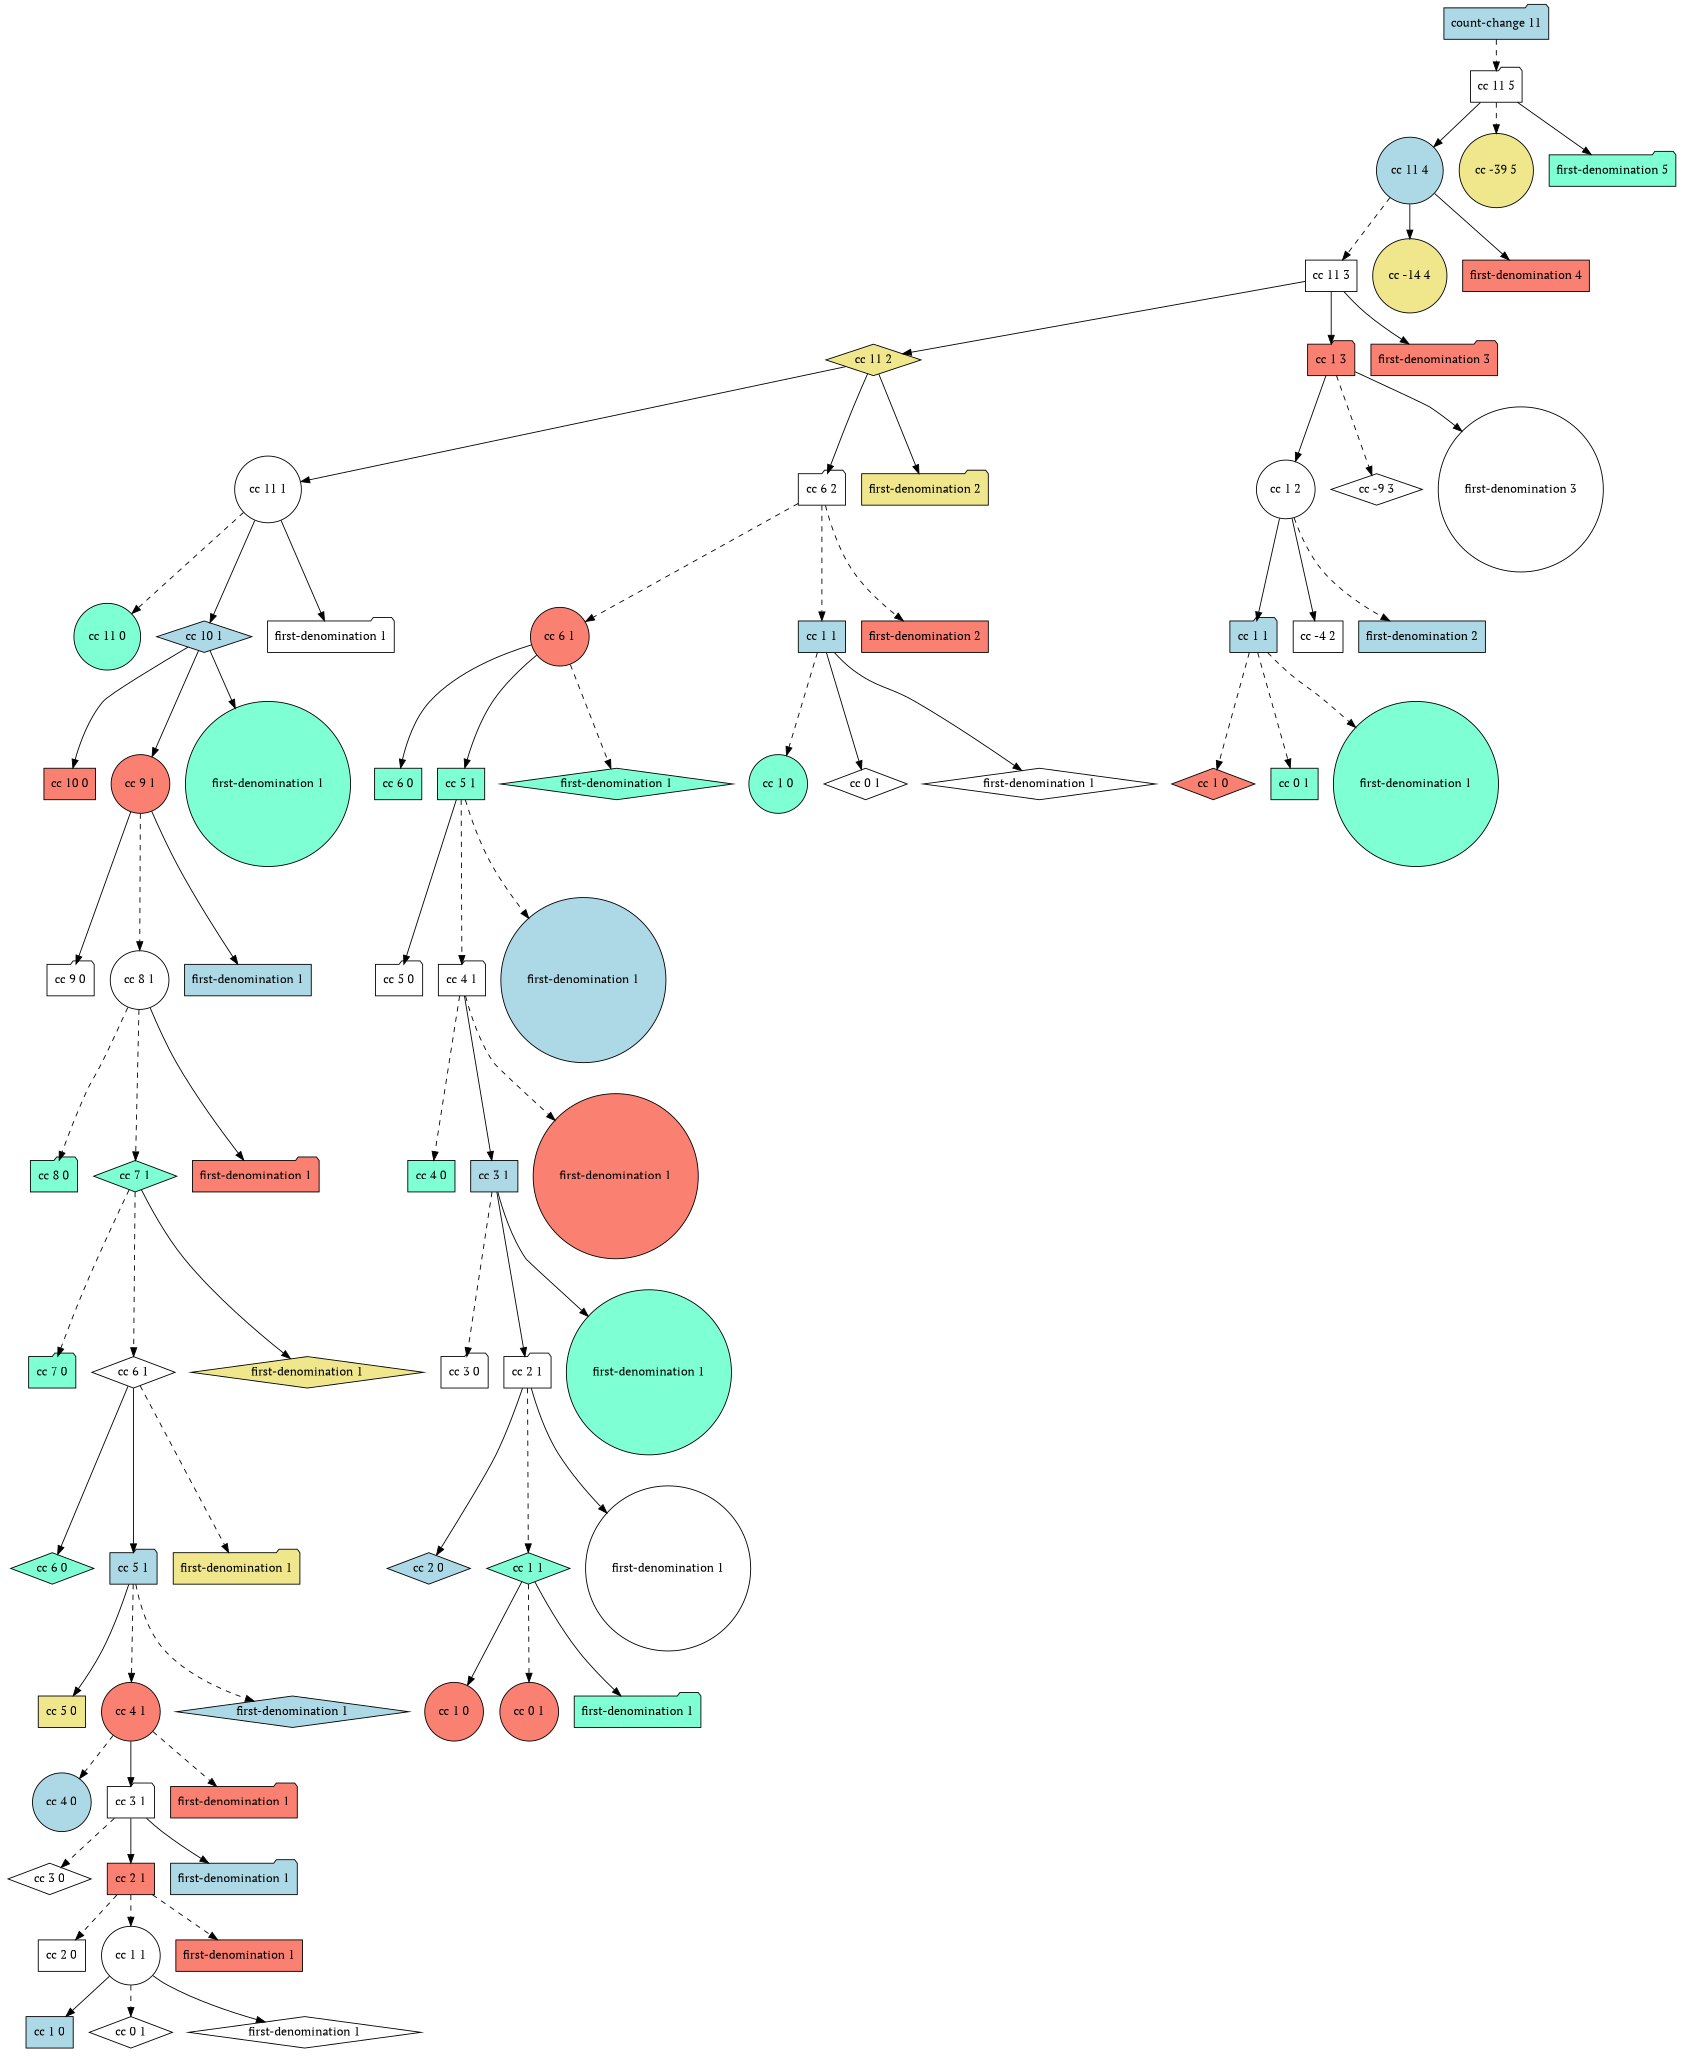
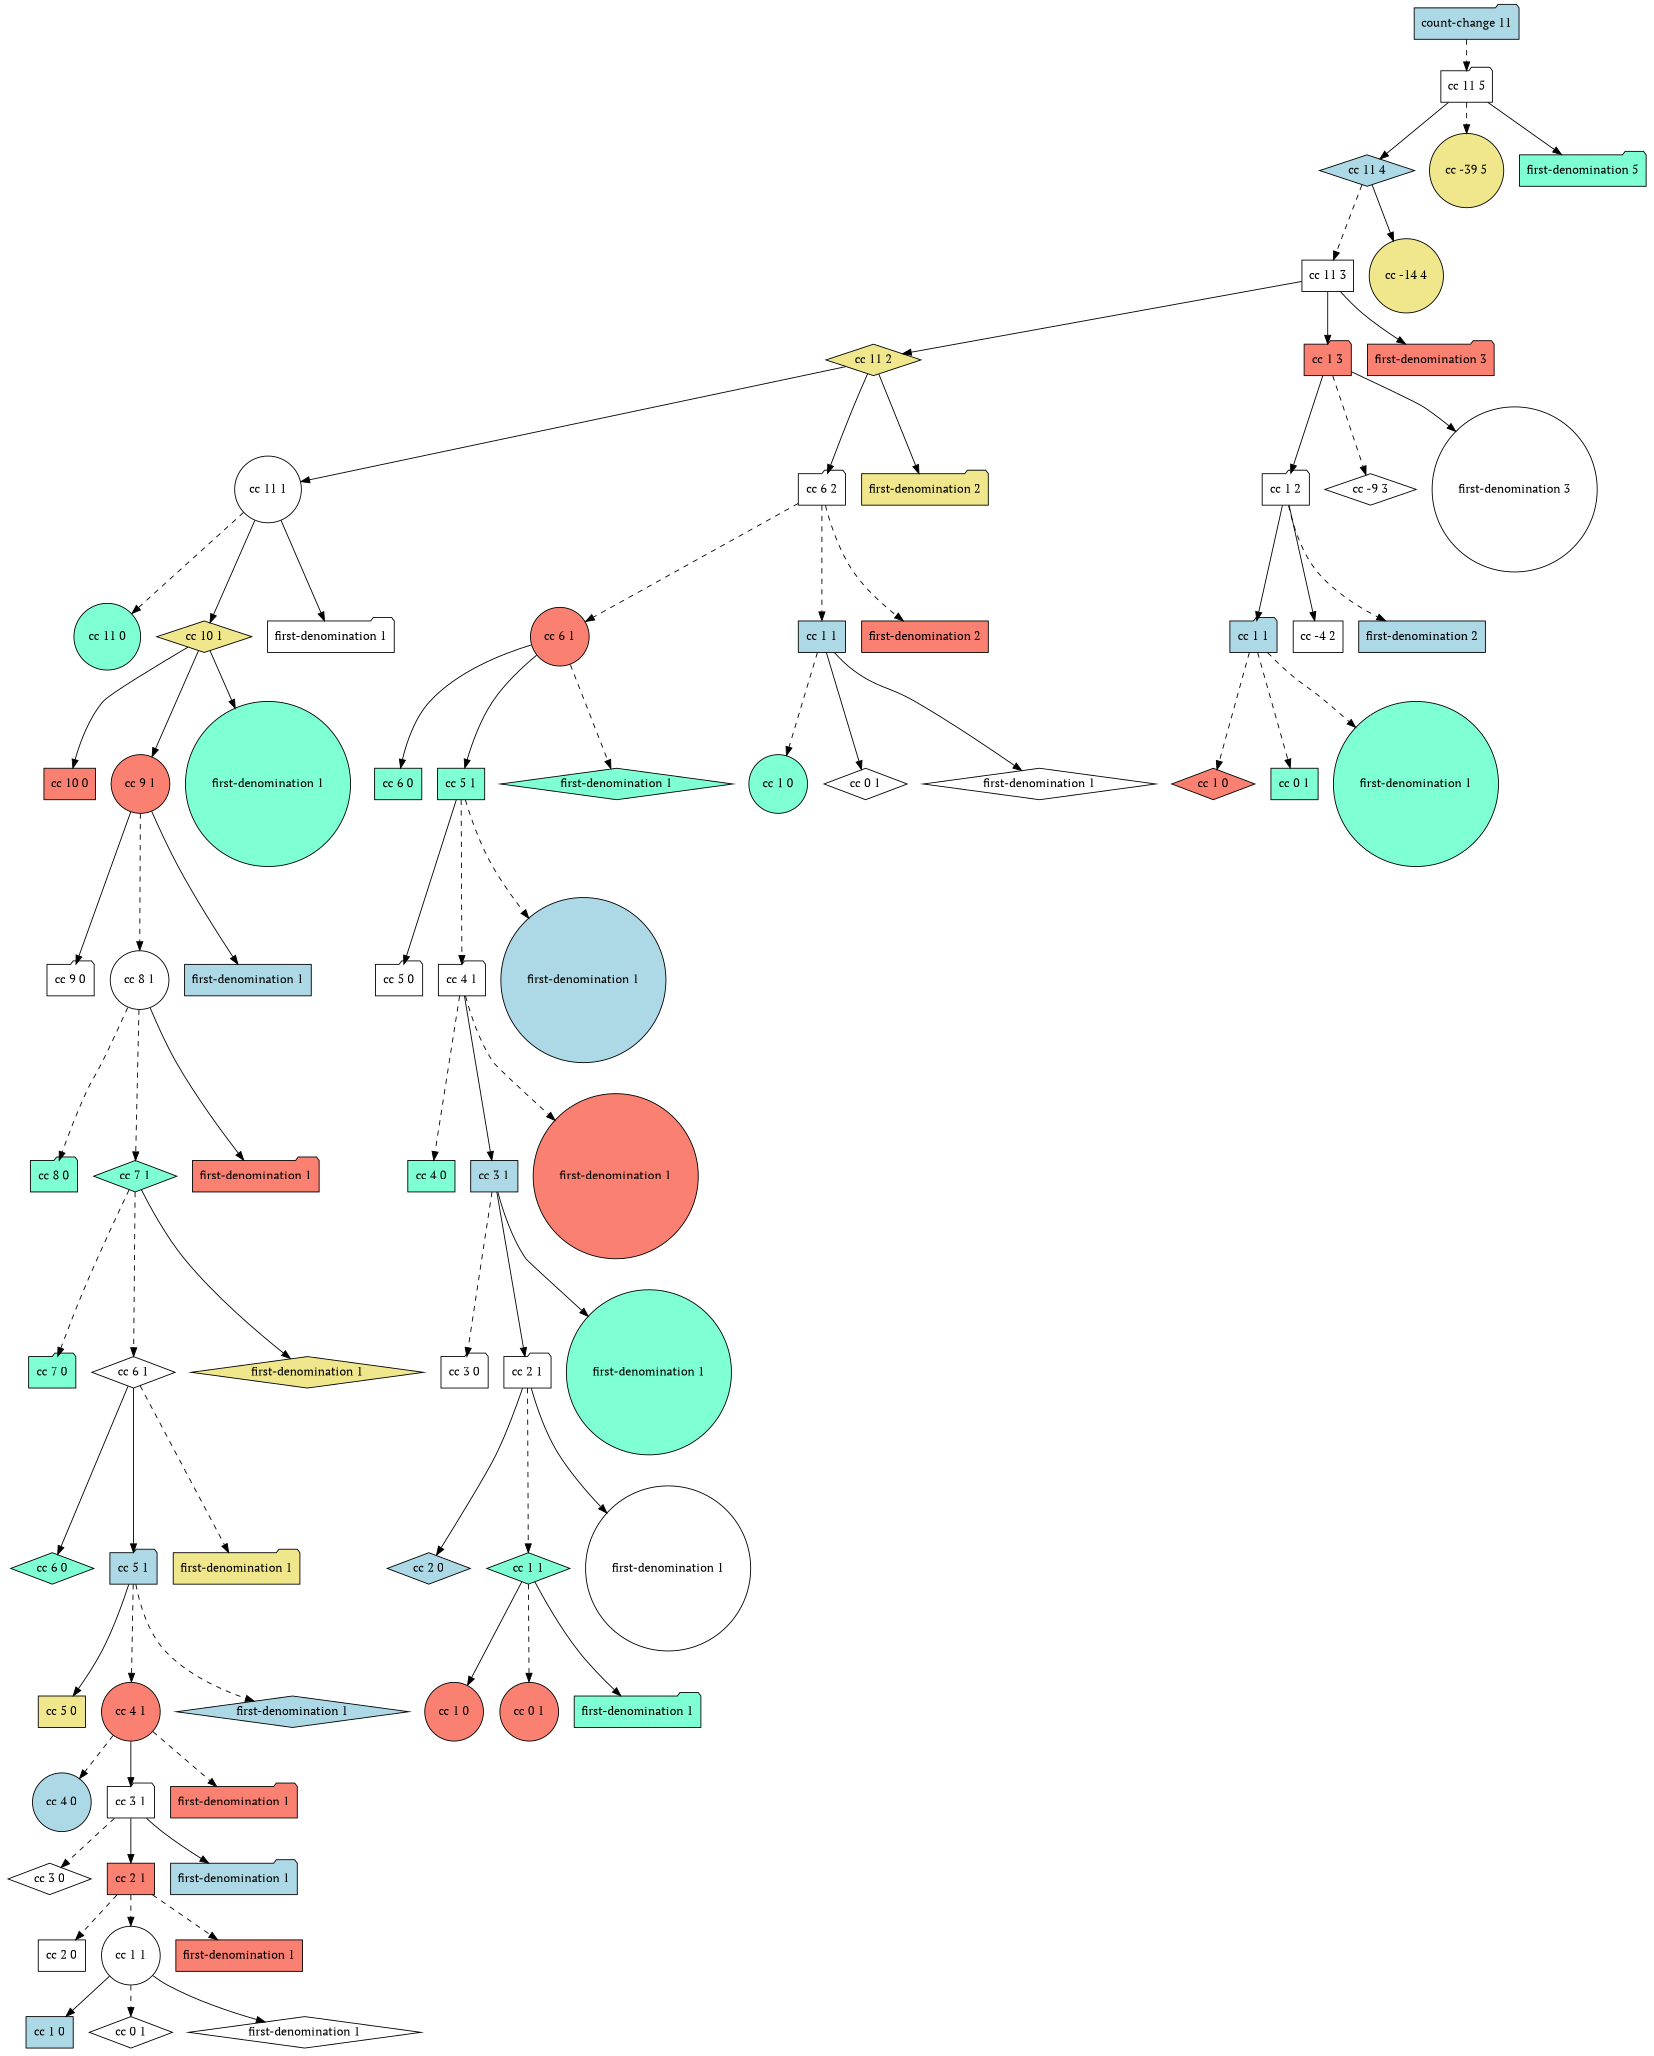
node "cc 11 4": shape circle -> diamond
node "first-denomination 4": removed
node "cc 1 2": shape circle -> folder
node "cc 10 1": fillcolor lightblue -> khaki
